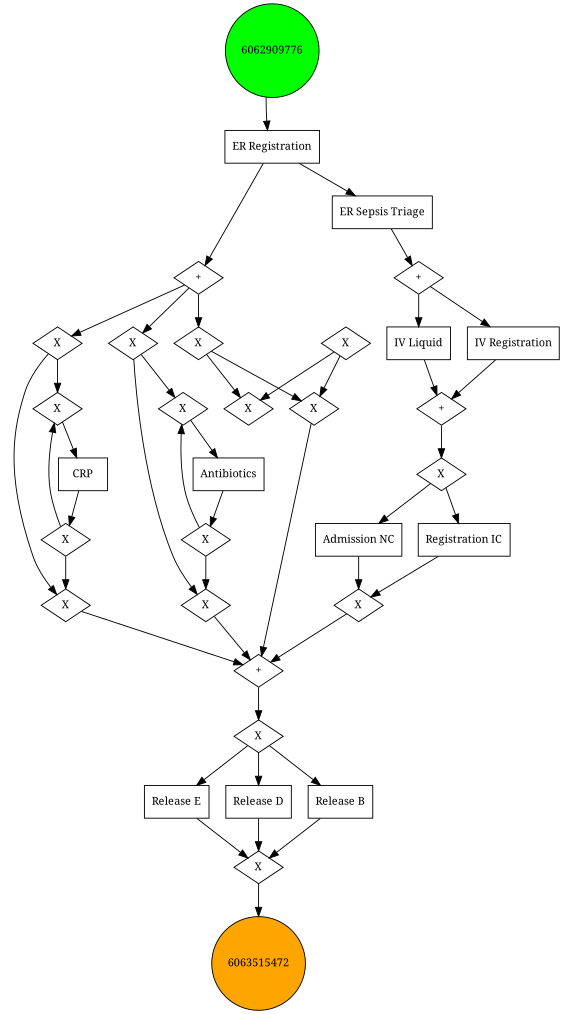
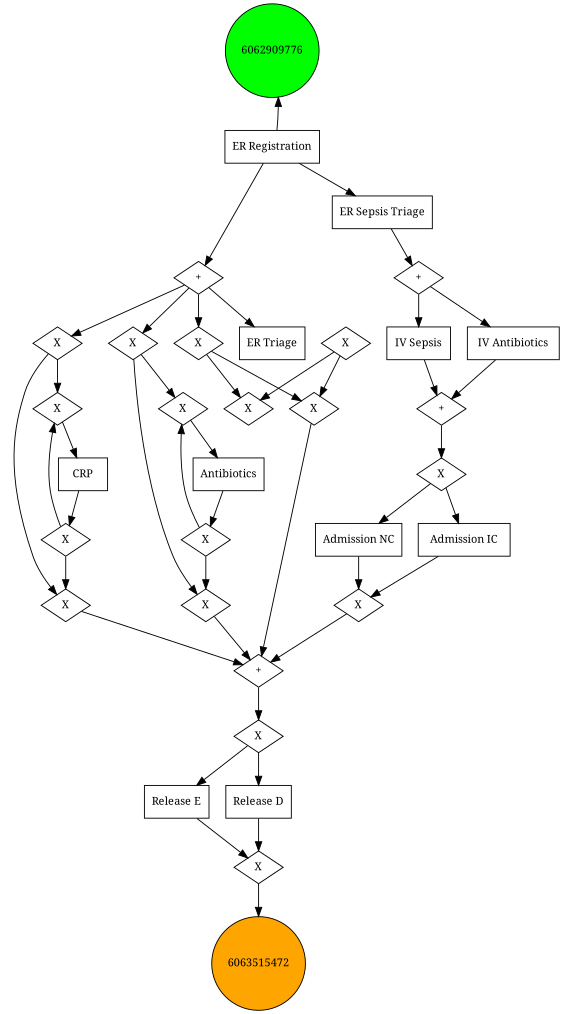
edge "6062909776" -> "ER Registration": reversed
node "ER Triage": added
node "IV Liquid": label "IV Liquid" -> "IV Sepsis"
node "IV Registration": label "IV Registration" -> "IV Antibiotics"
node "Registration IC": label "Registration IC" -> "Admission IC"
node "Release B": removed
